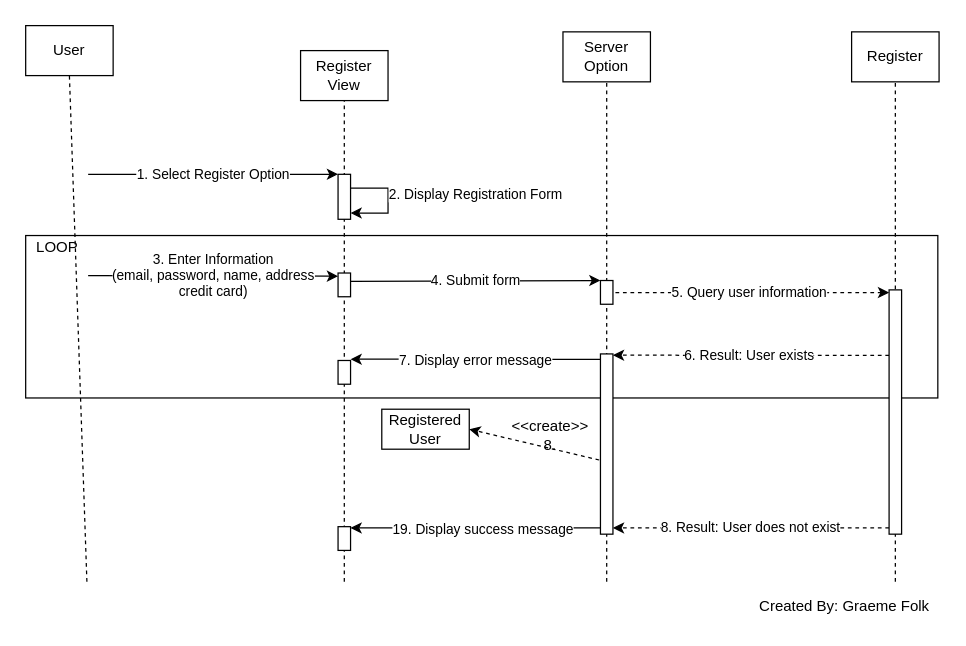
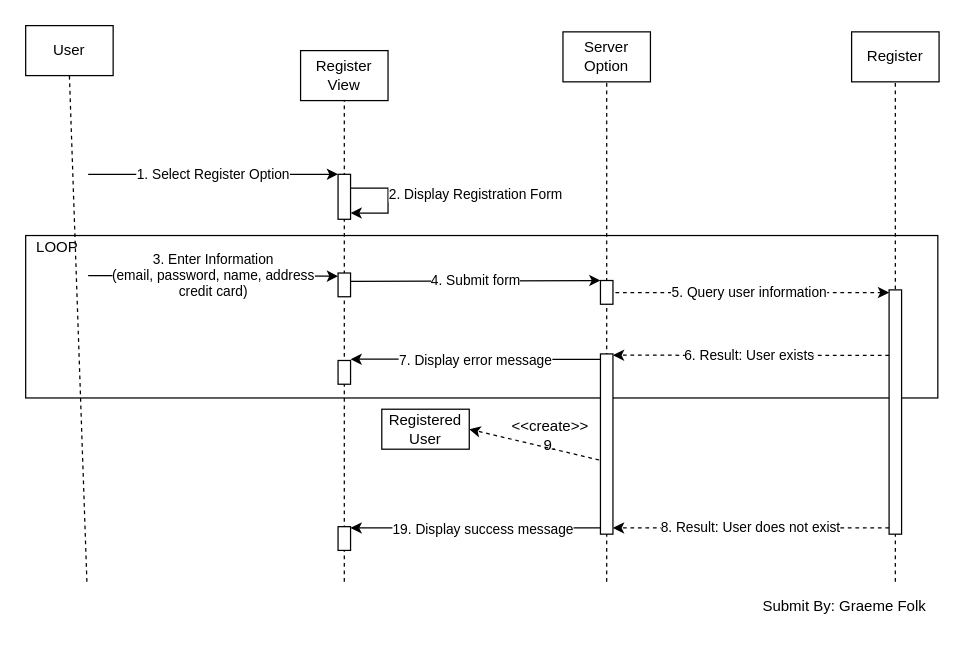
node "<<create>> 8.": label "<<create>> 8." -> "<<create>> 9."
node "Created By: Graeme Folk": label "Created By: Graeme Folk" -> "Submit By: Graeme Folk"
